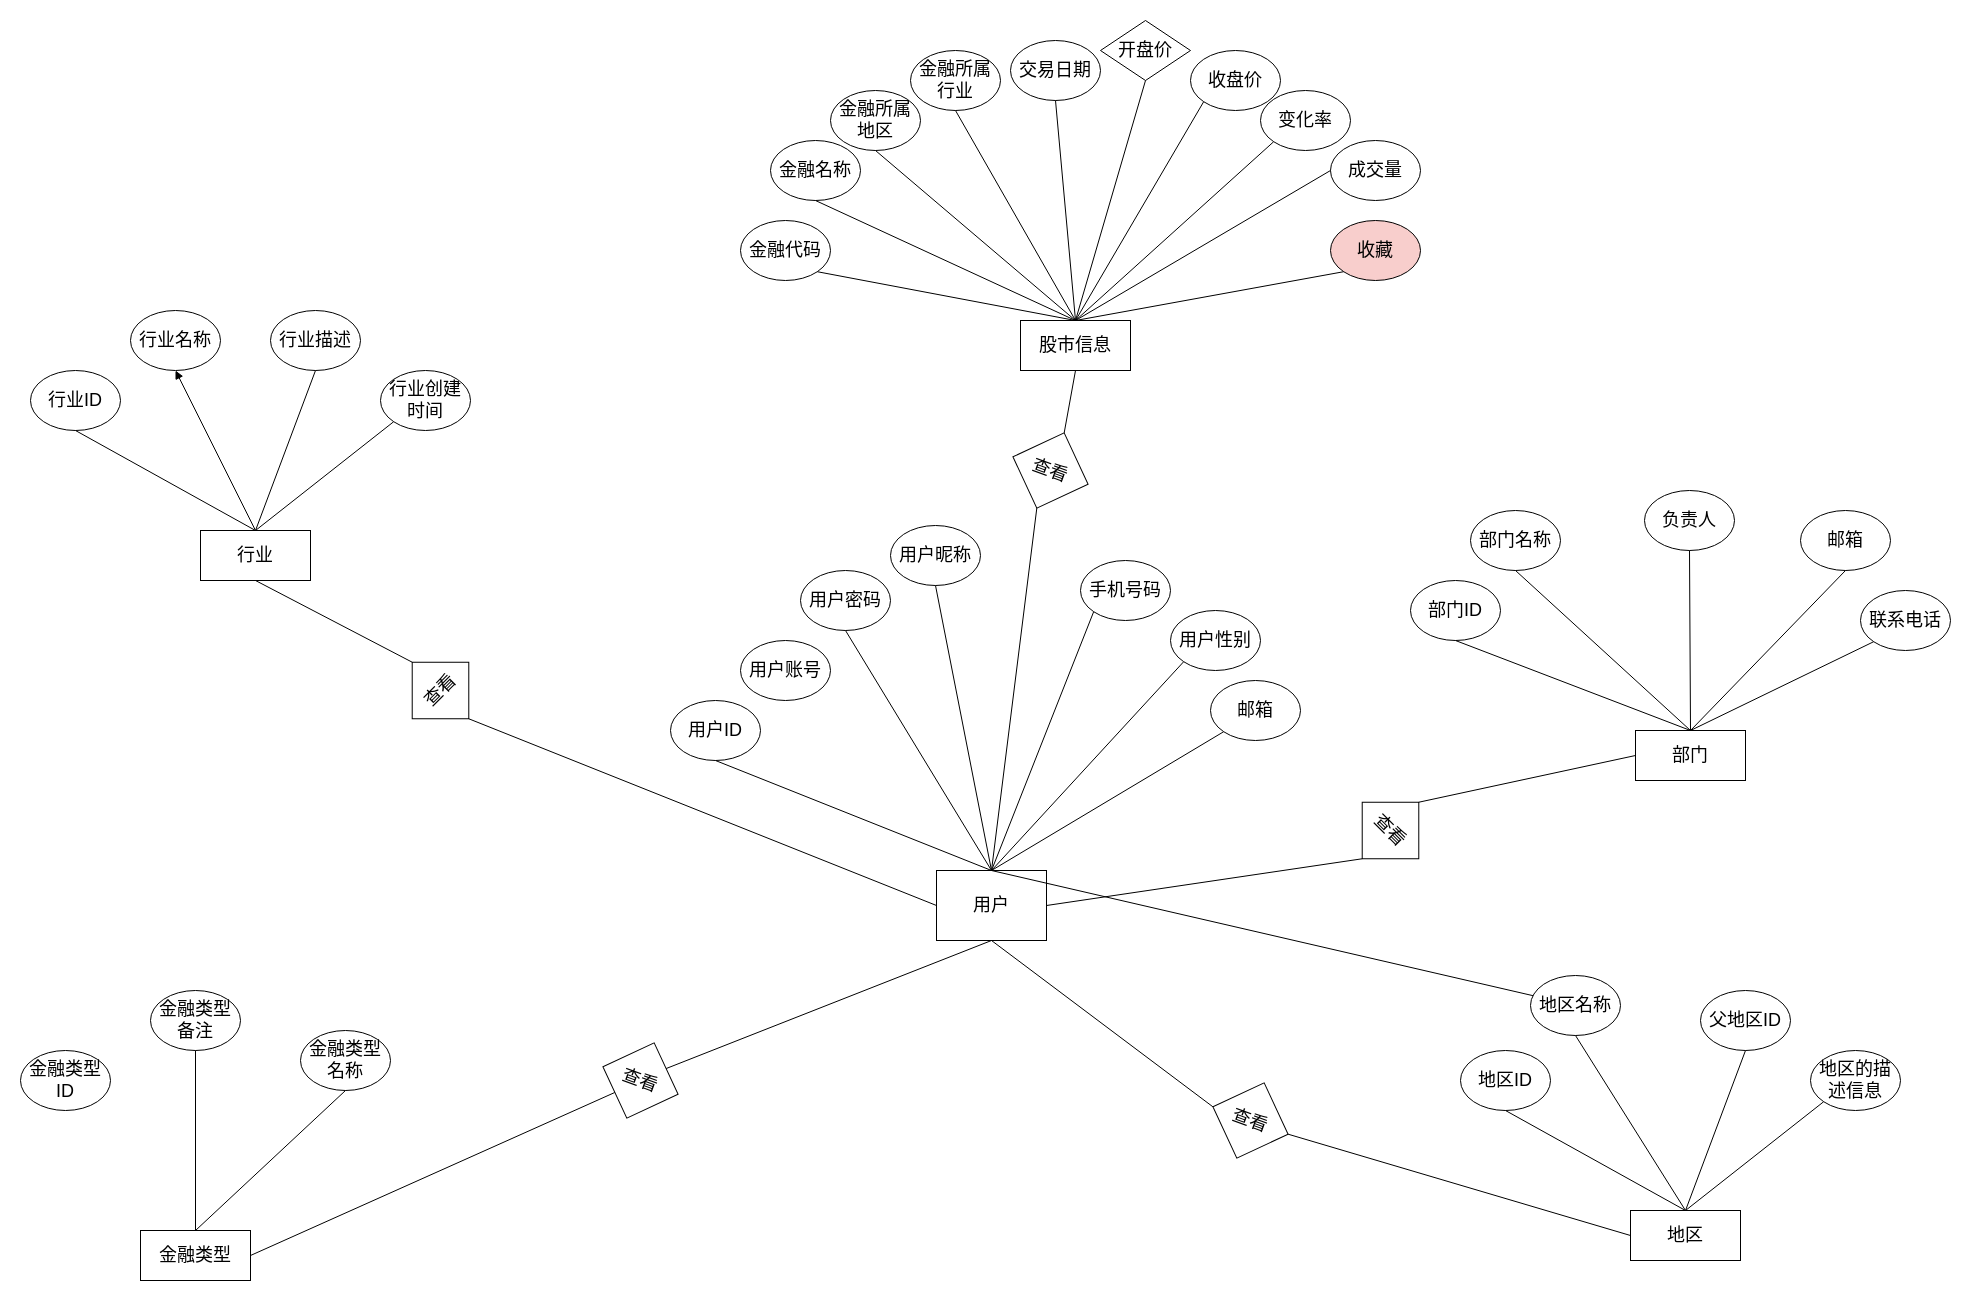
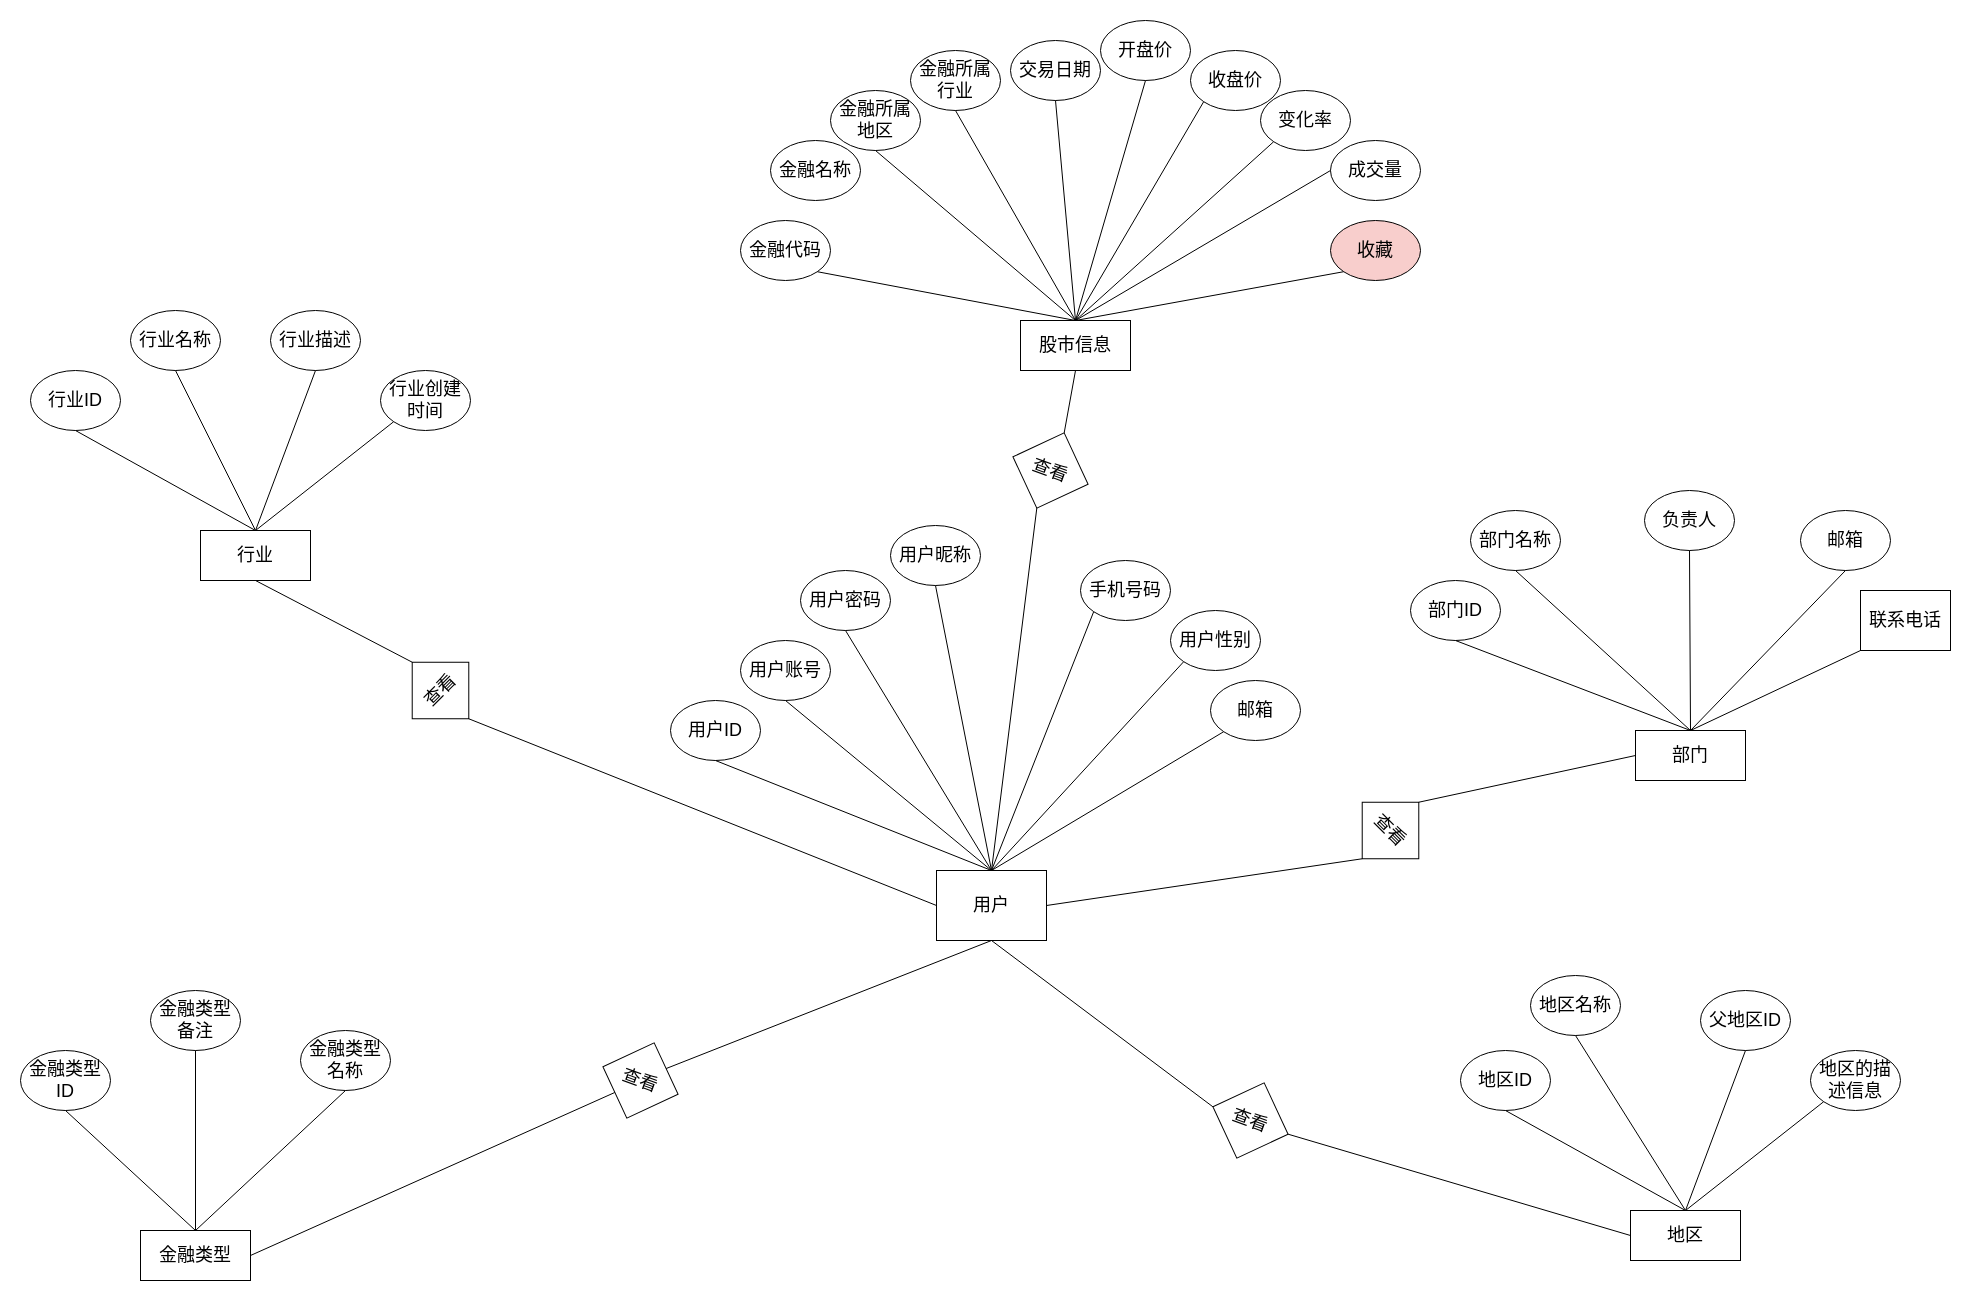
node "开盘价": shape diamond -> ellipse
edge "金融名称" -- "股市信息": removed
edge "行业" -> "行业名称": arrowhead block -> none
node "联系电话": shape ellipse -> rectangle
edge "用户" -- "地区名称": now "用户" -- "用户账号"
edge "金融类型ID" -- "金融类型": added
